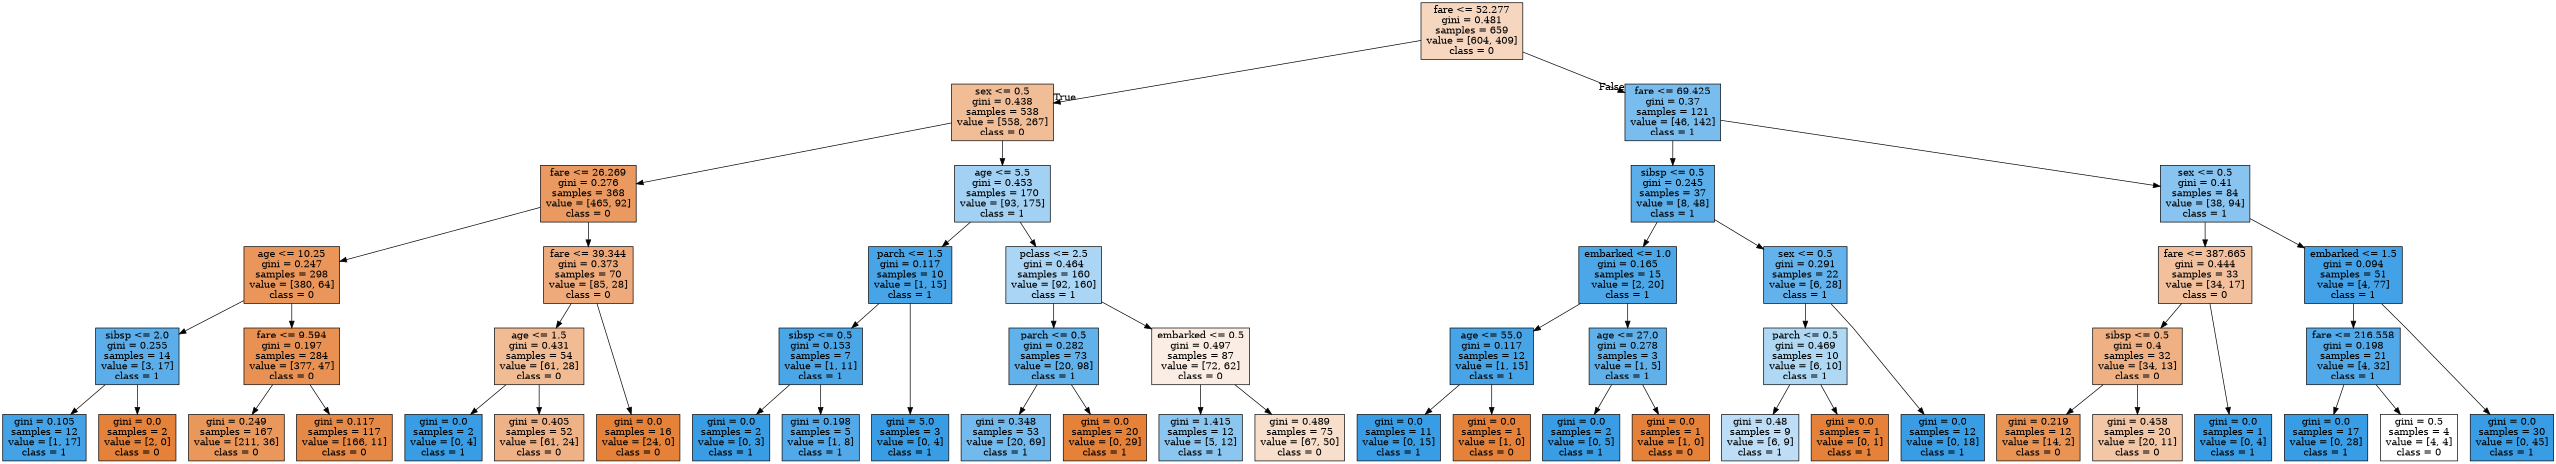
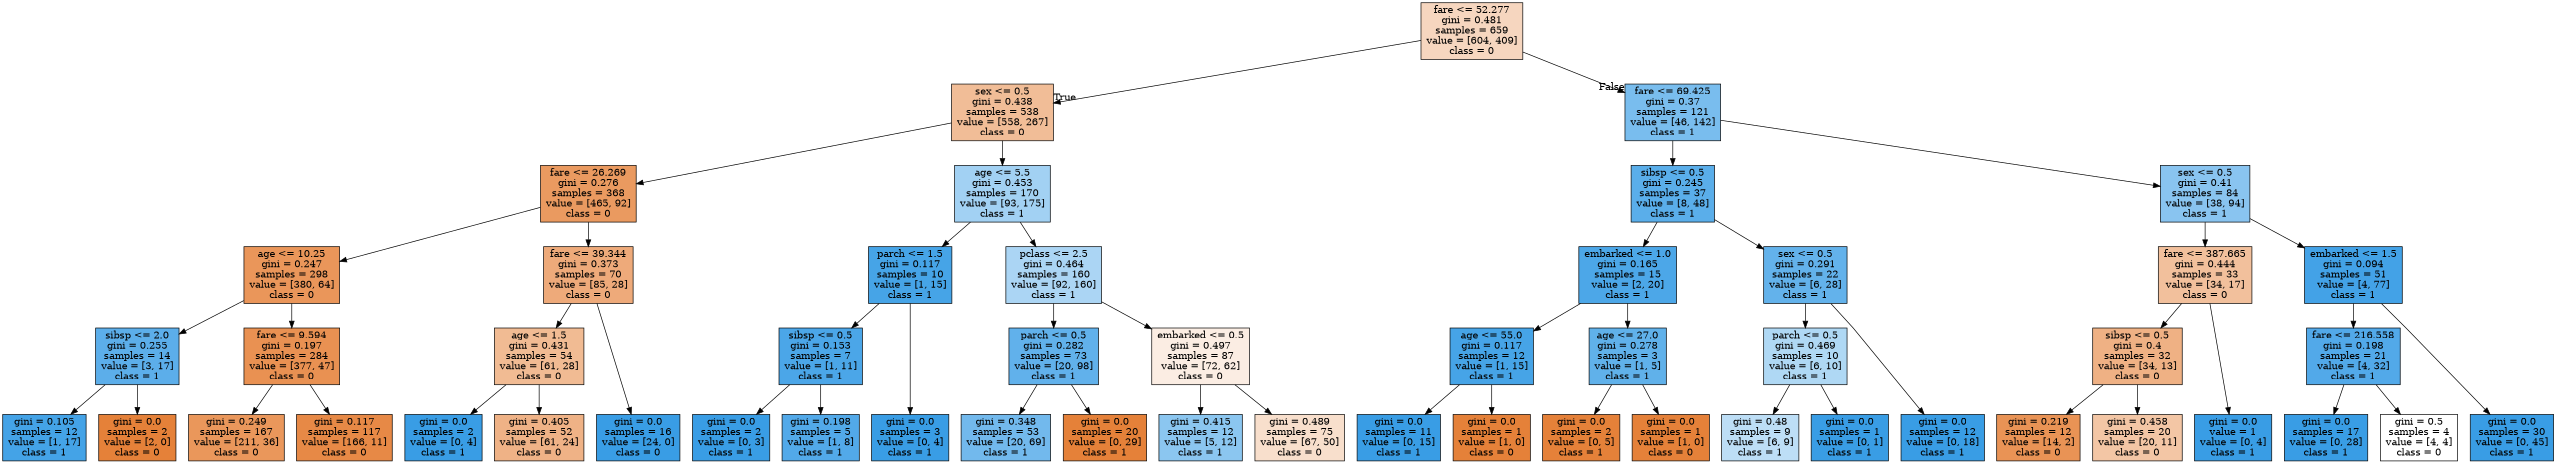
node "gini = 0.0 samples = 16 value = [24, 0] class = 0": fillcolor #e58139ff -> #399de5ff
node "gini = 5.0 samples = 3 value = [0, 4] class = 1": label "gini = 5.0 samples = 3 value = [0, 4] class = 1" -> "gini = 0.0 samples = 3 value = [0, 4] class = 1"
node "gini = 1.415 samples = 12 value = [5, 12] class = 1": label "gini = 1.415 samples = 12 value = [5, 12] class = 1" -> "gini = 0.415 samples = 12 value = [5, 12] class = 1"
node "gini = 0.0 samples = 2 value = [0, 5] class = 1": fillcolor #399de5ff -> #e58139ff
node "gini = 0.0 samples = 1 value = [0, 1] class = 1": fillcolor #e58139ff -> #399de5ff
node "gini = 0.0 samples = 1 value = [0, 4] class = 1": label "gini = 0.0 samples = 1 value = [0, 4] class = 1" -> "gini = 0.0 value = 1 value = [0, 4] class = 1"
